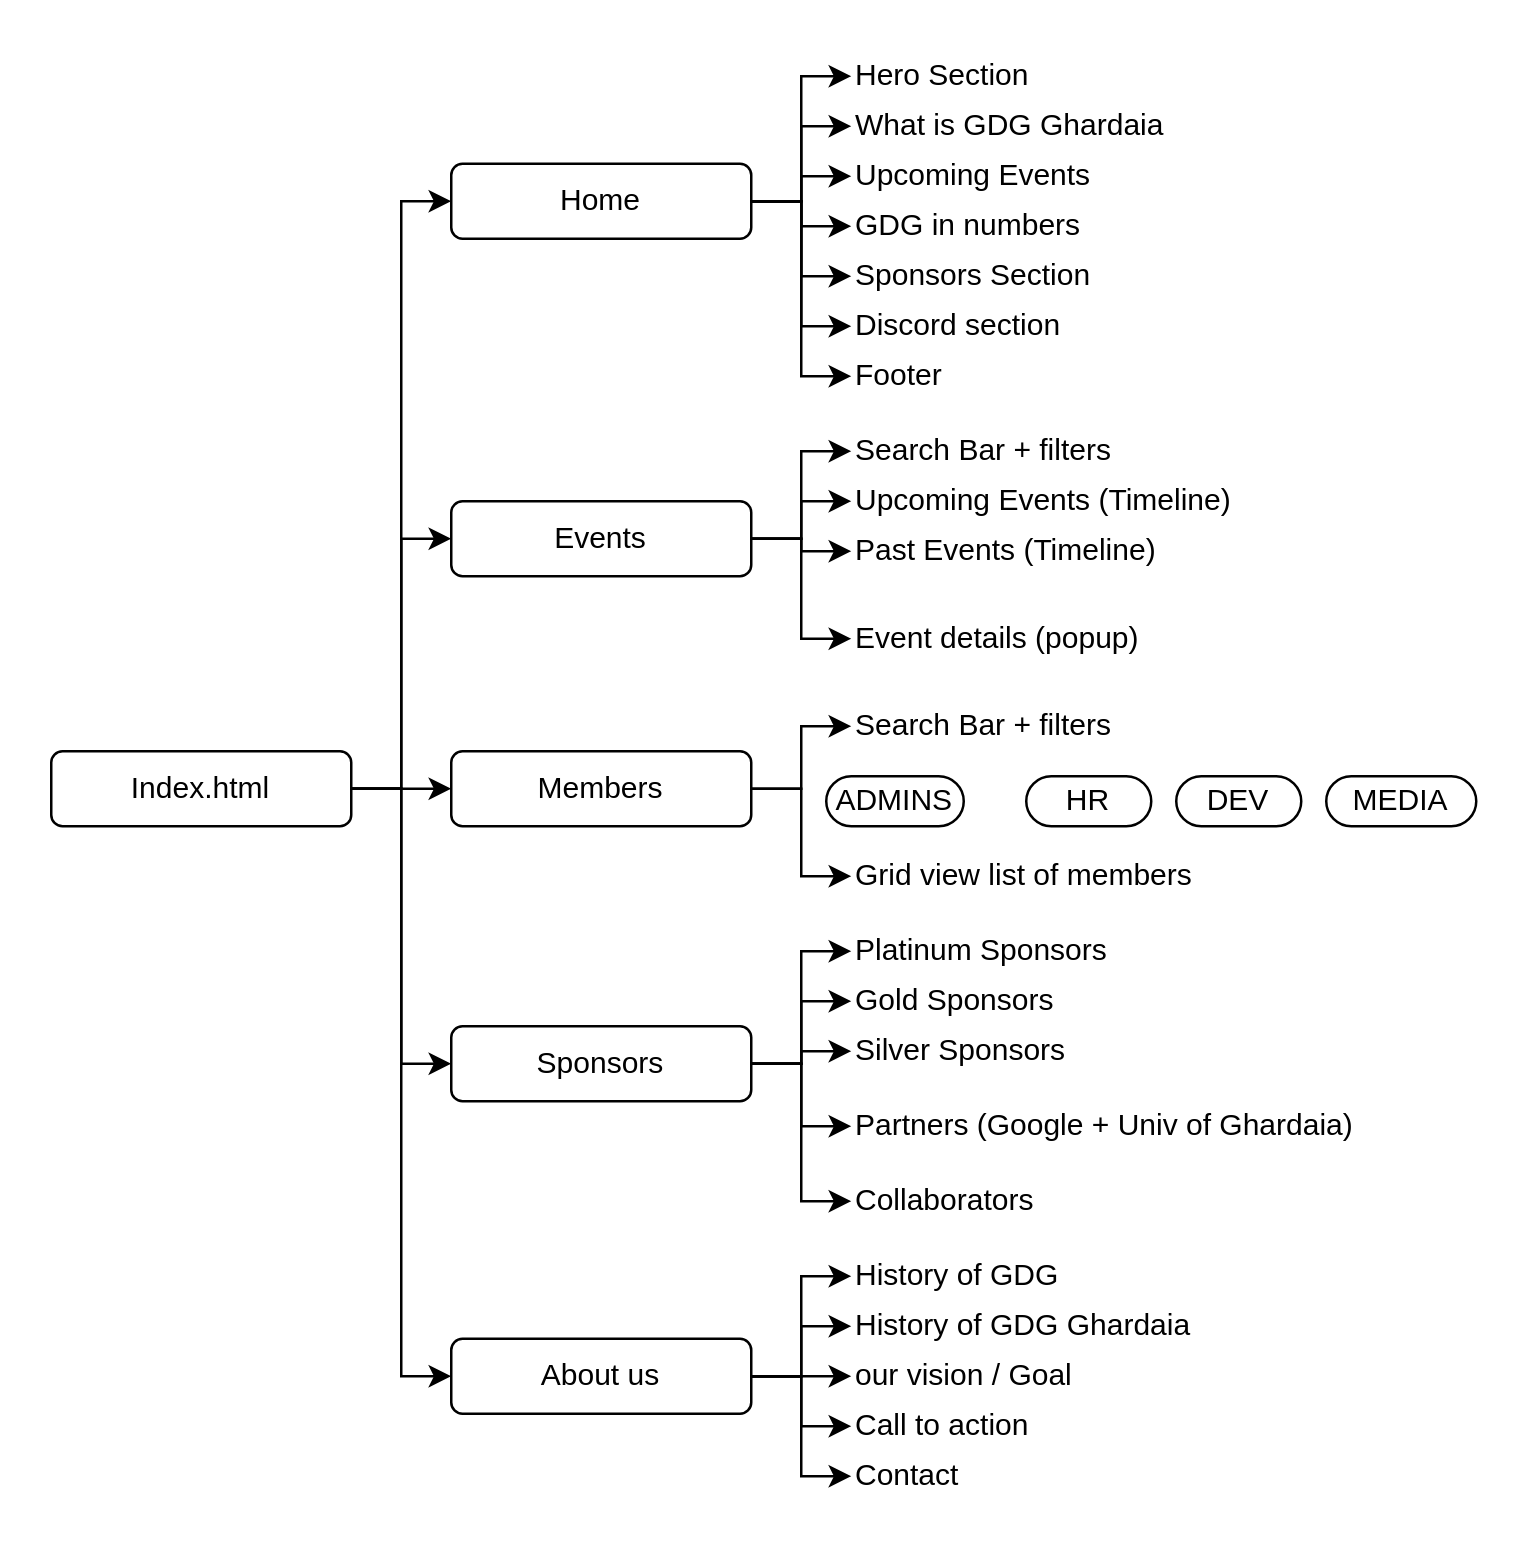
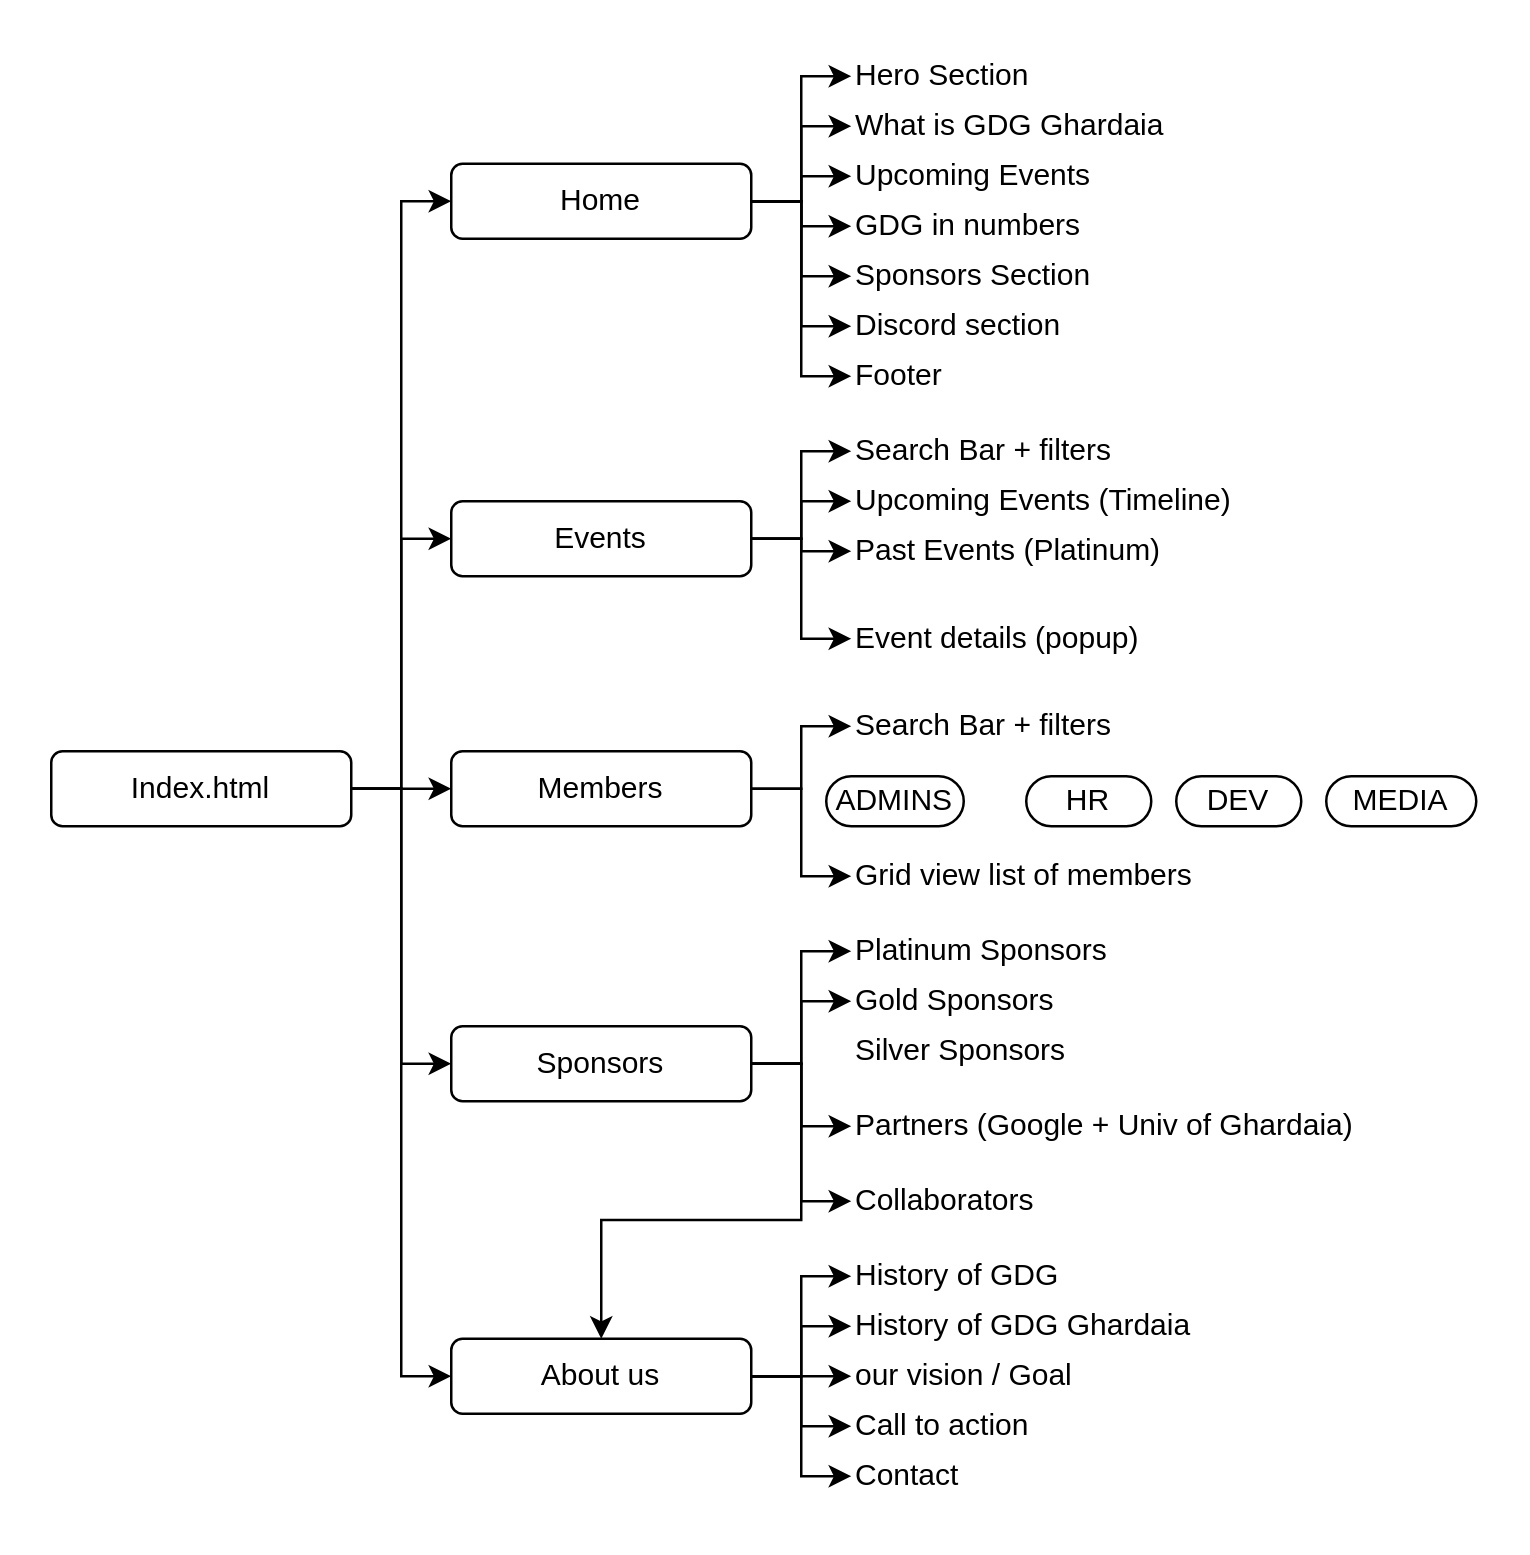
node "Past Events (Timeline)": label "Past Events (Timeline)" -> "Past Events (Platinum)"
edge "Sponsors" -> "Silver Sponsors": now "Sponsors" -> "About us"
